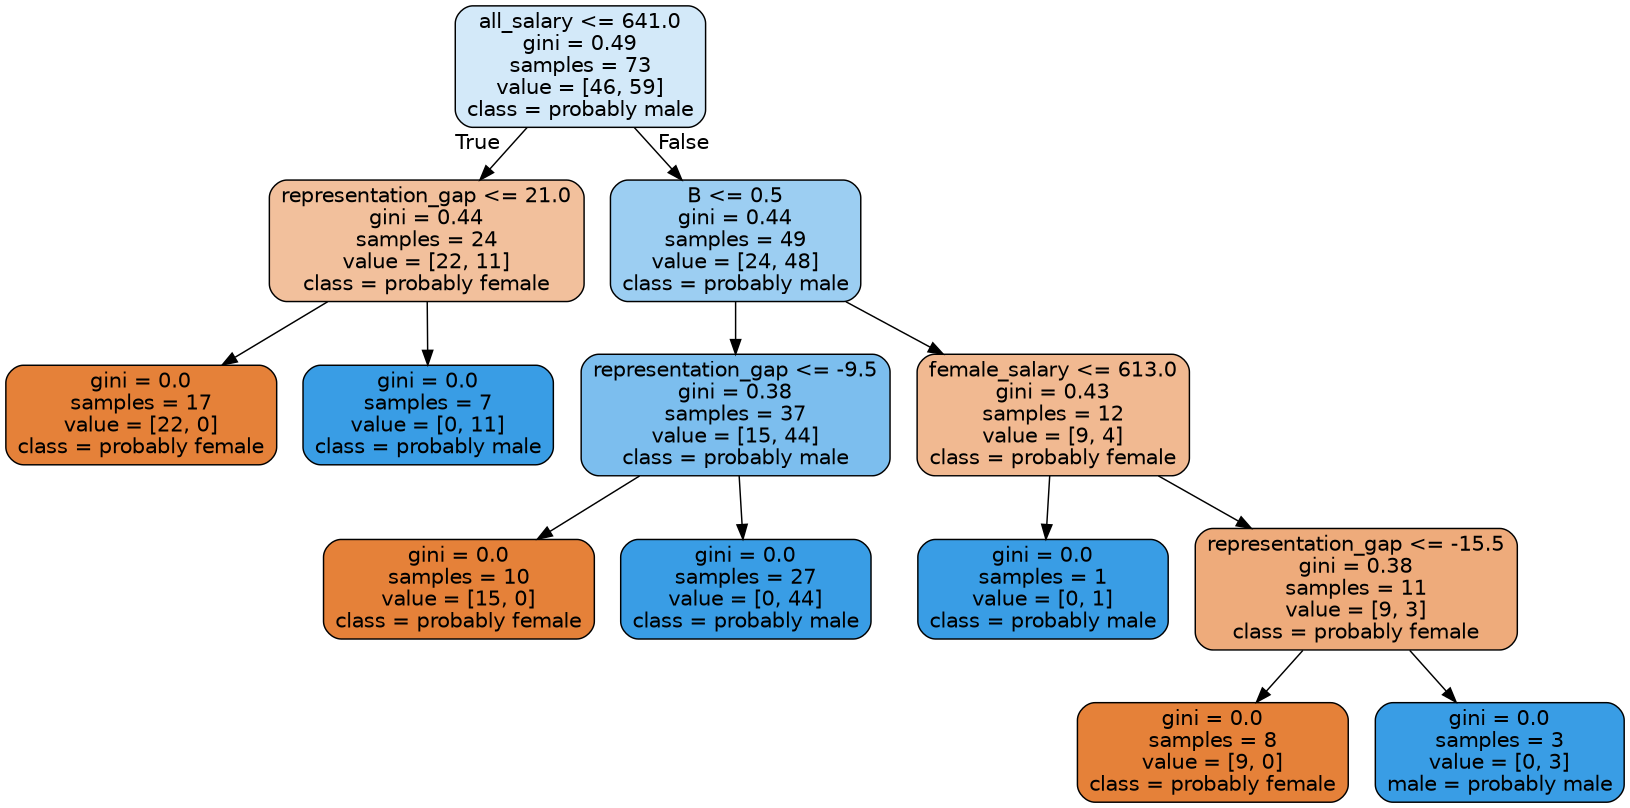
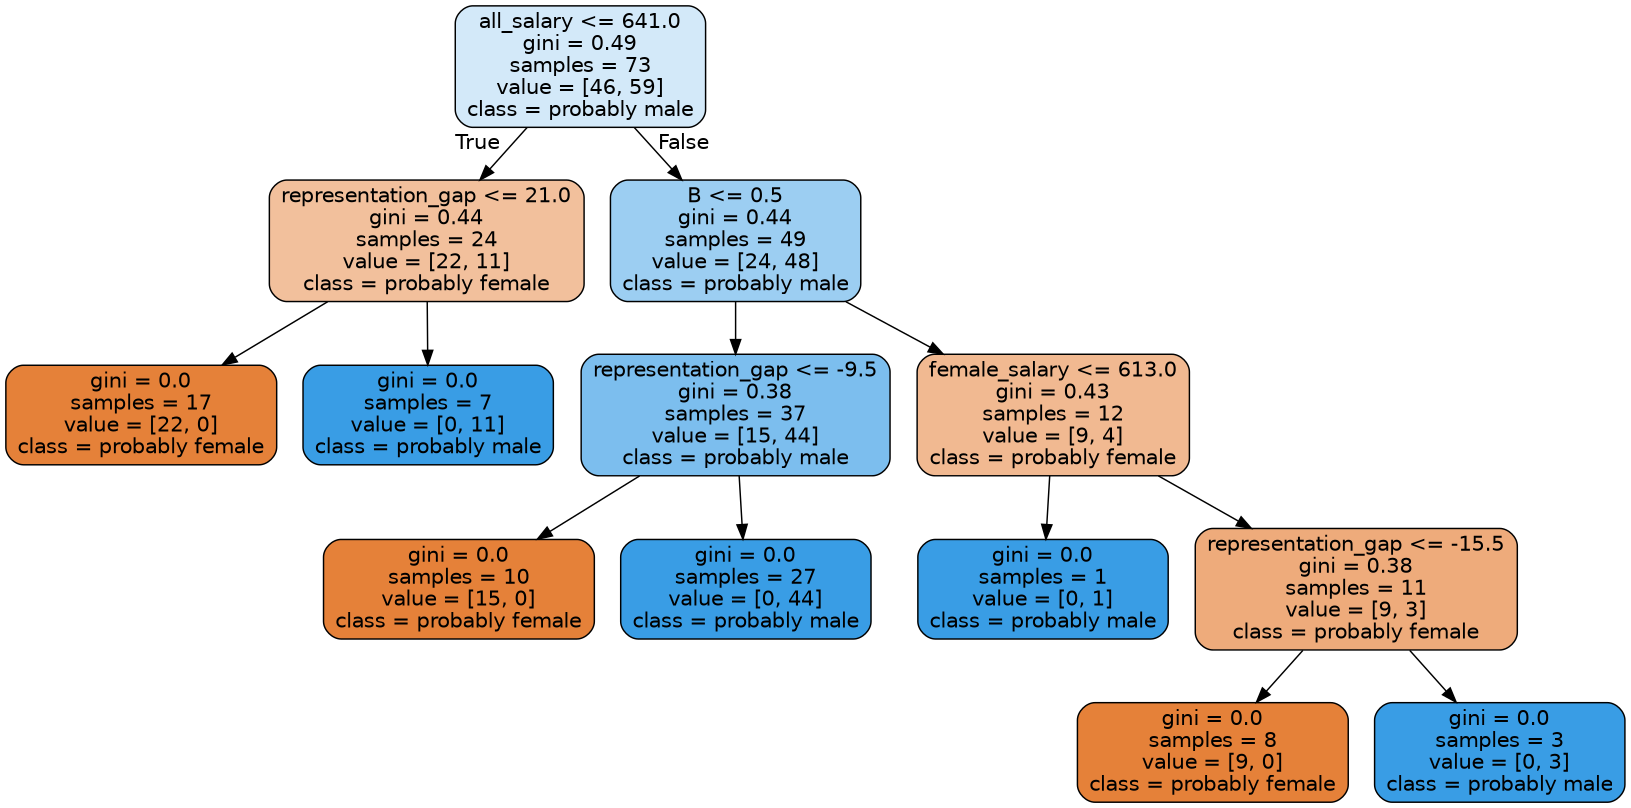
node "gini = 0.0 samples = 3 value = [0, 3] male = probably male": label "gini = 0.0 samples = 3 value = [0, 3] male = probably male" -> "gini = 0.0 samples = 3 value = [0, 3] class = probably male"
